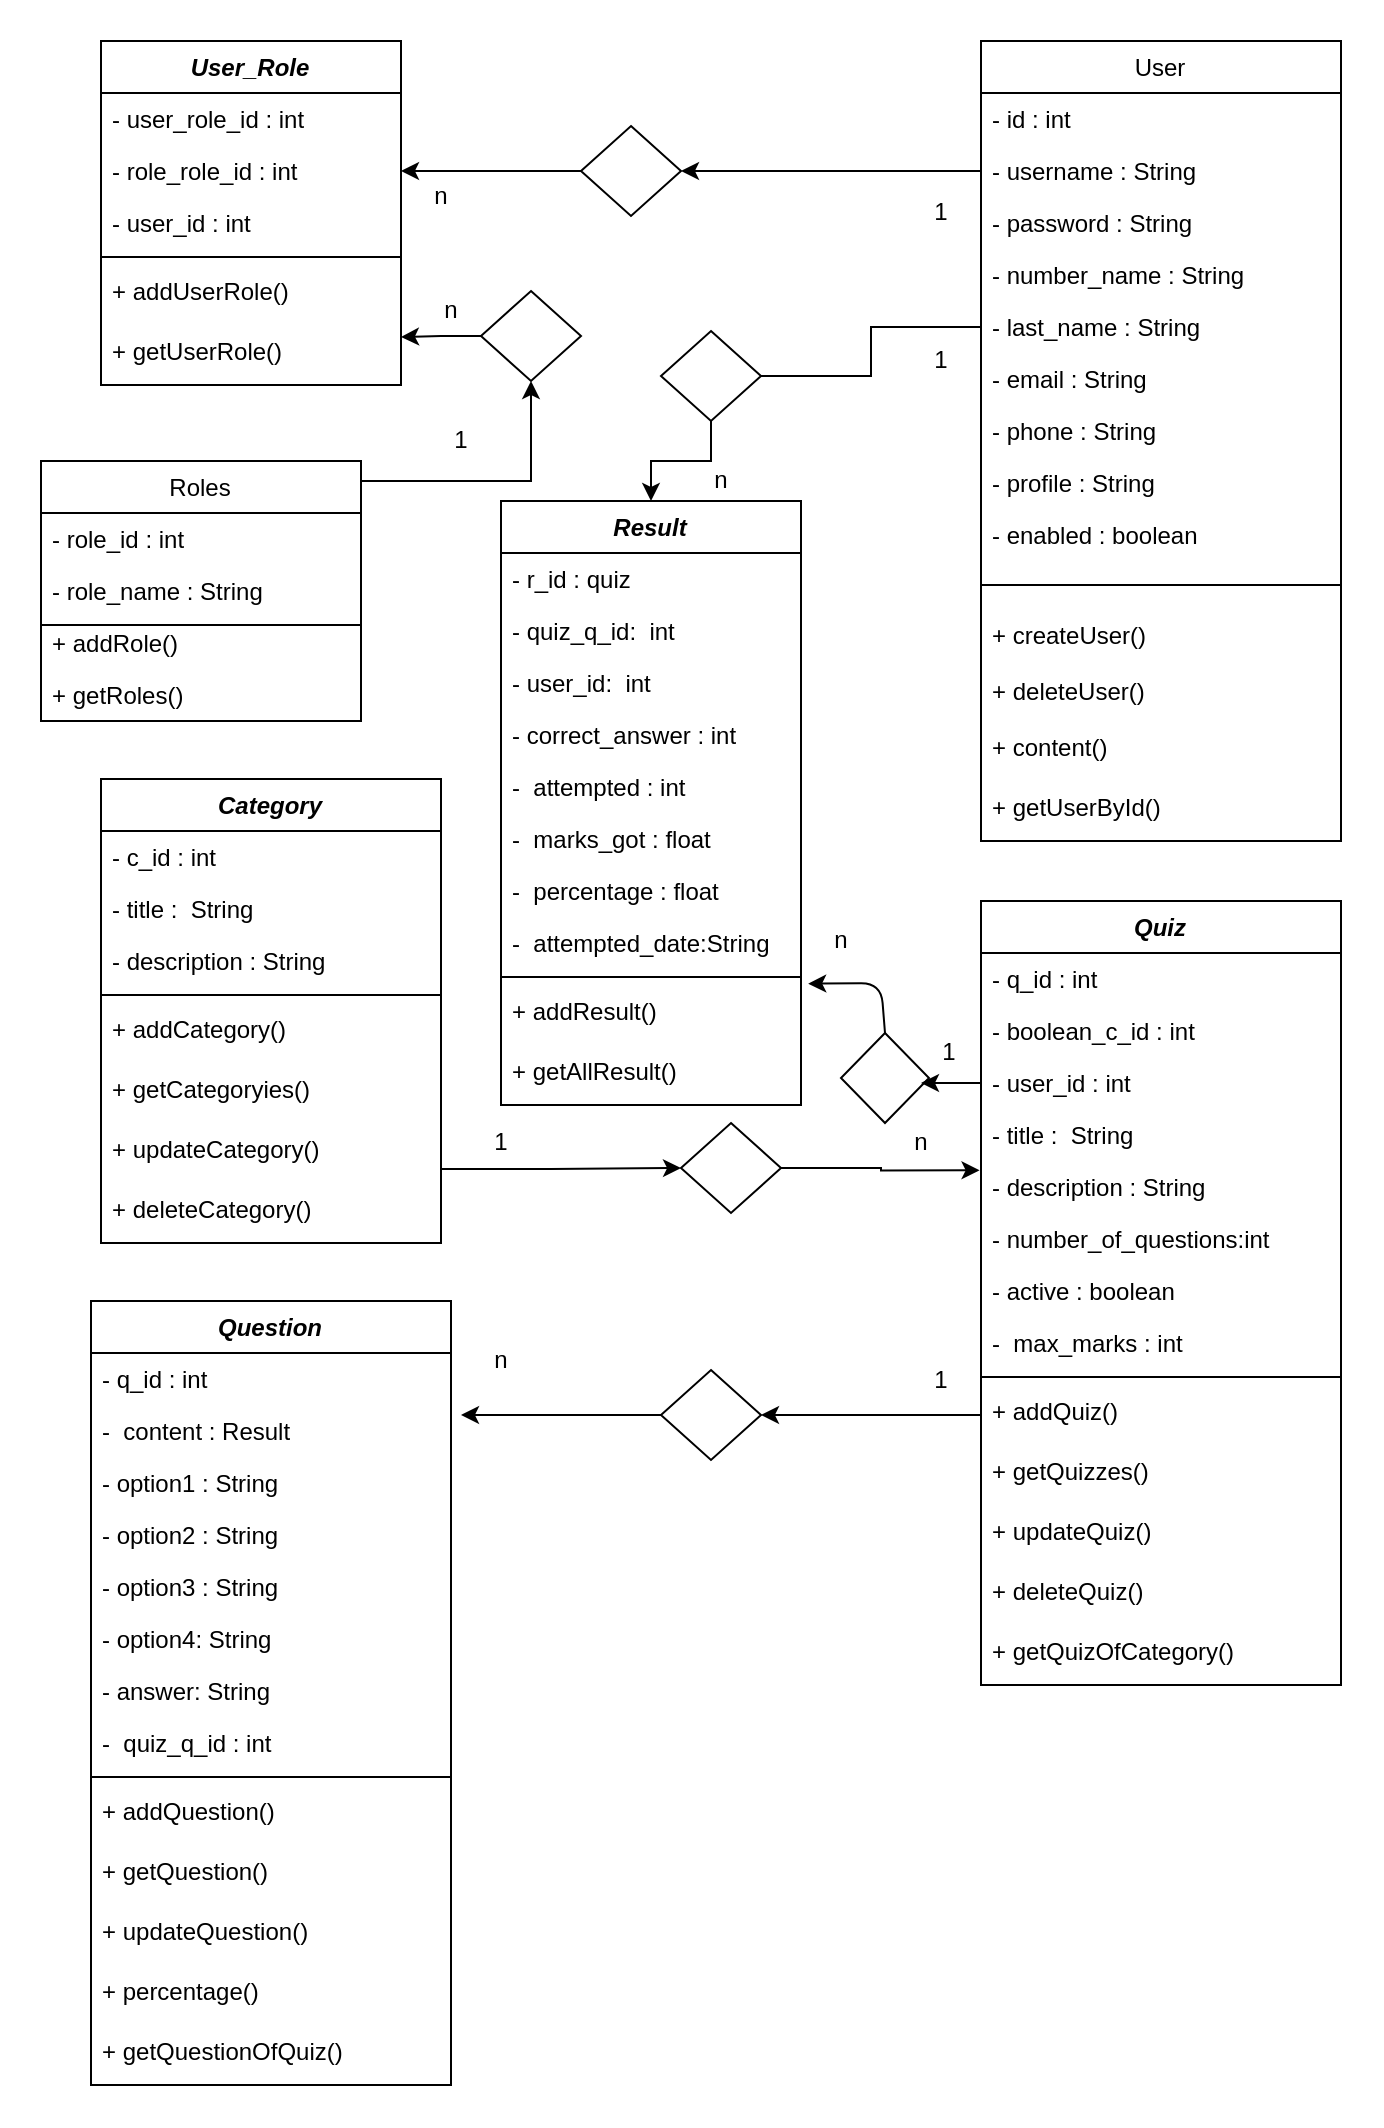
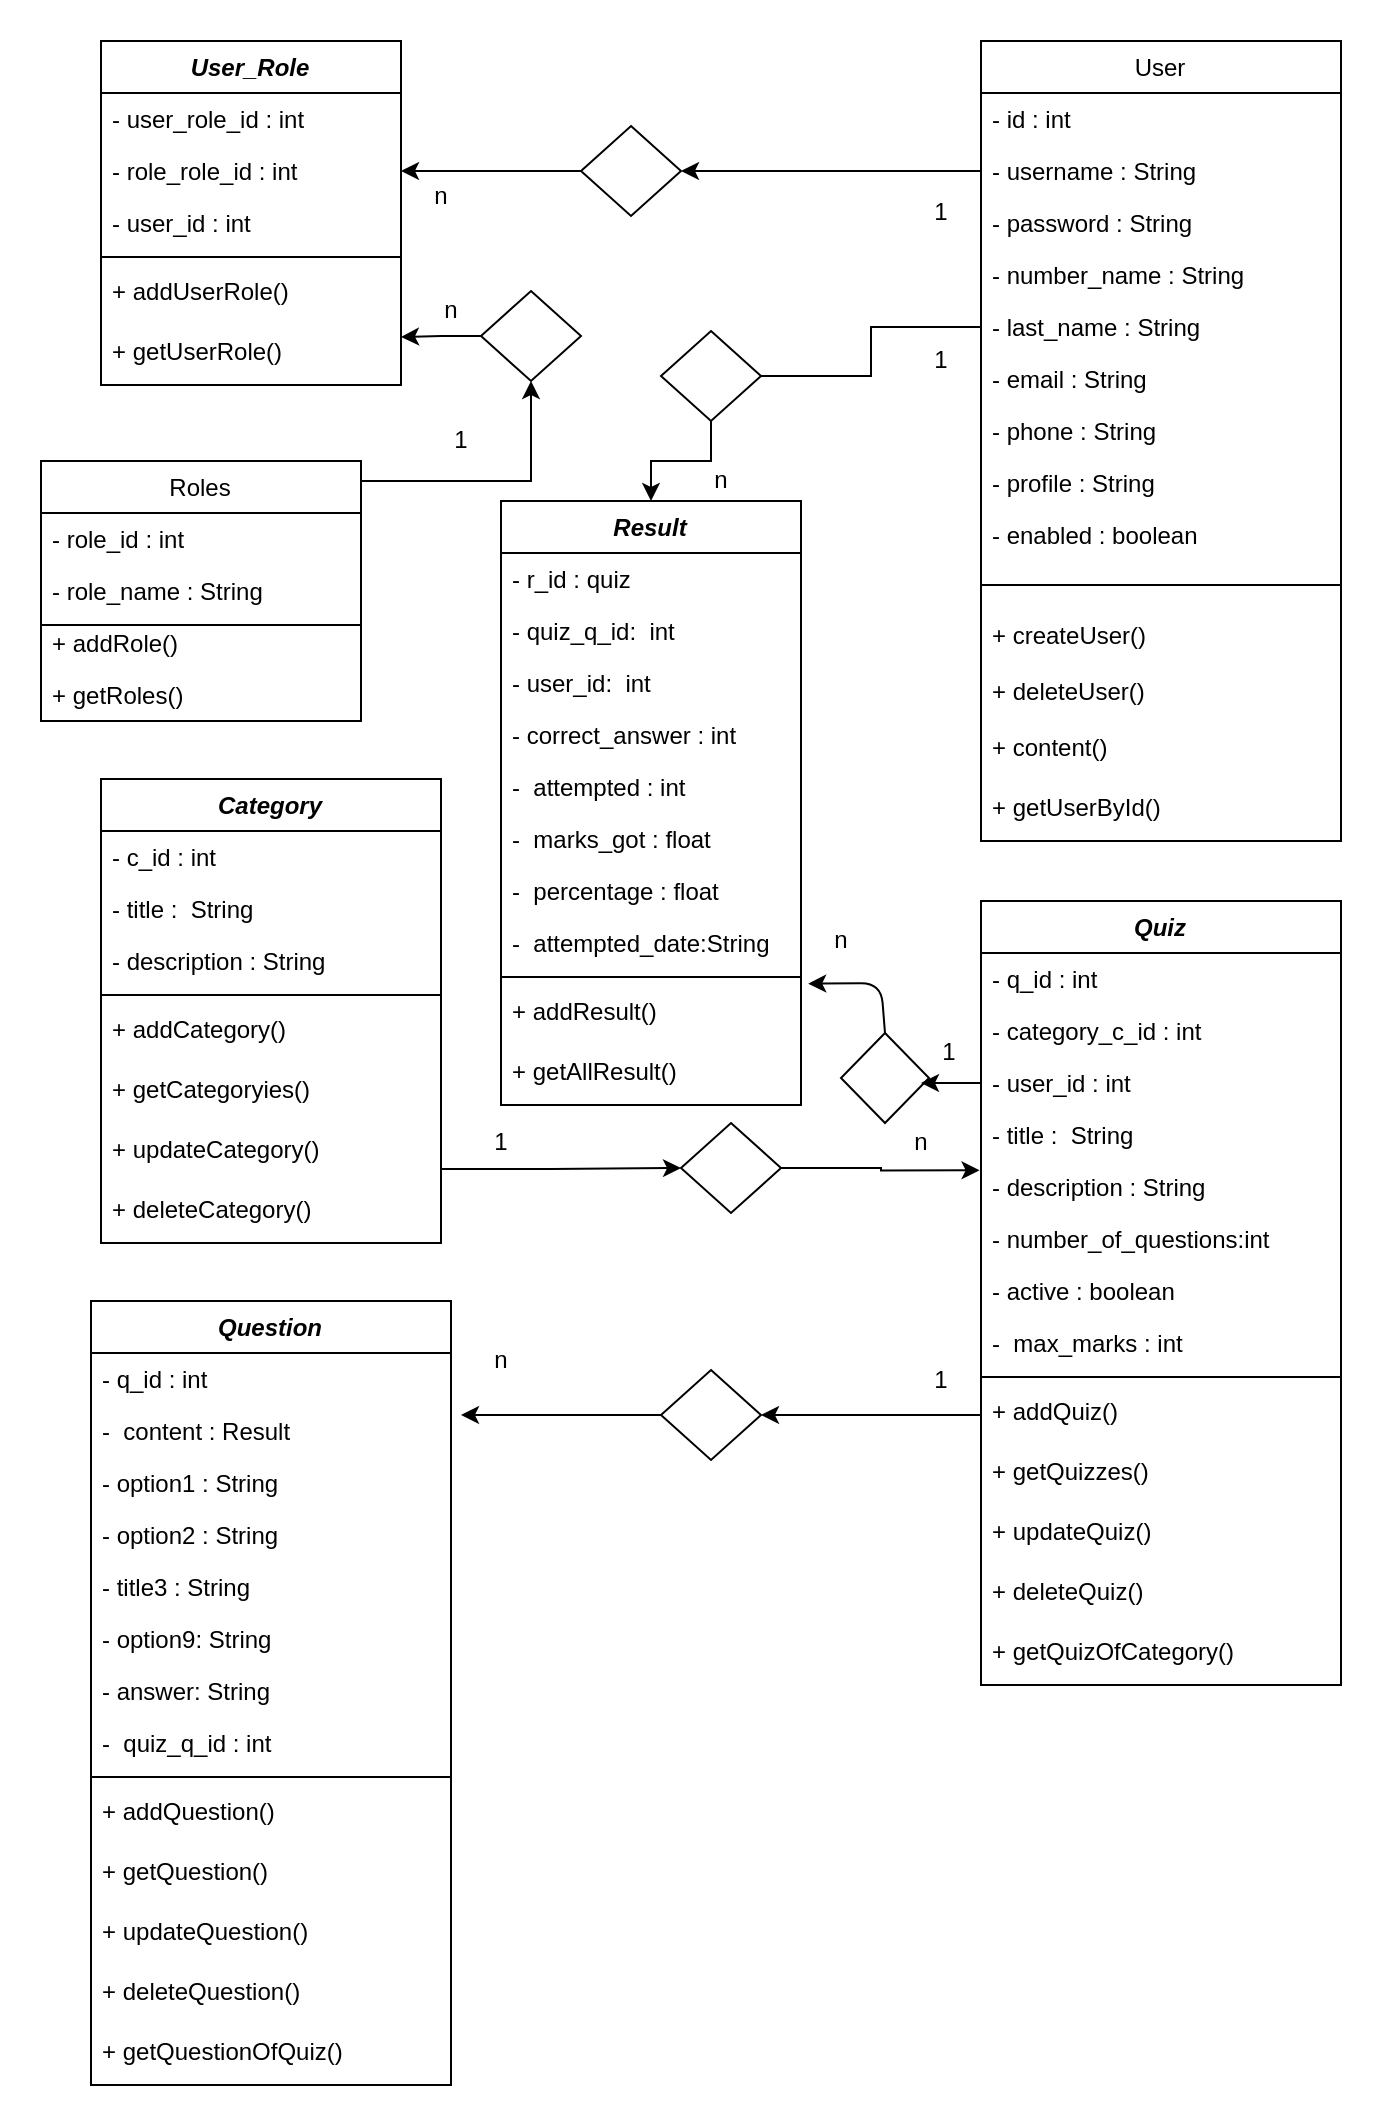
node "- boolean_c_id : int": label "- boolean_c_id : int" -> "- category_c_id : int"
node "- option3 : String": label "- option3 : String" -> "- title3 : String"
node "- option4: String": label "- option4: String" -> "- option9: String"
node "+ percentage()": label "+ percentage()" -> "+ deleteQuestion()"
